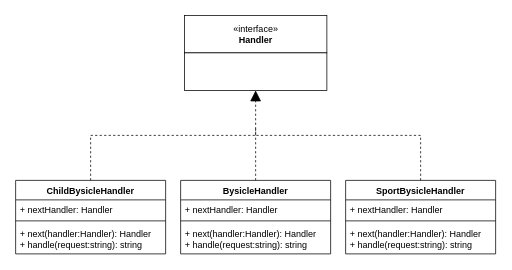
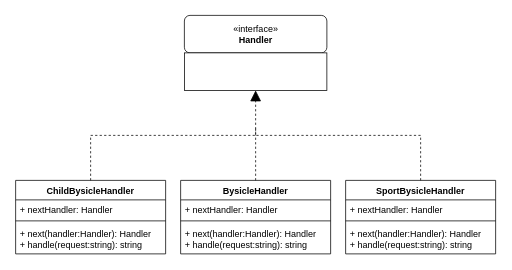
node "«interface» Handler": shape rectangle -> rounded rectangle
